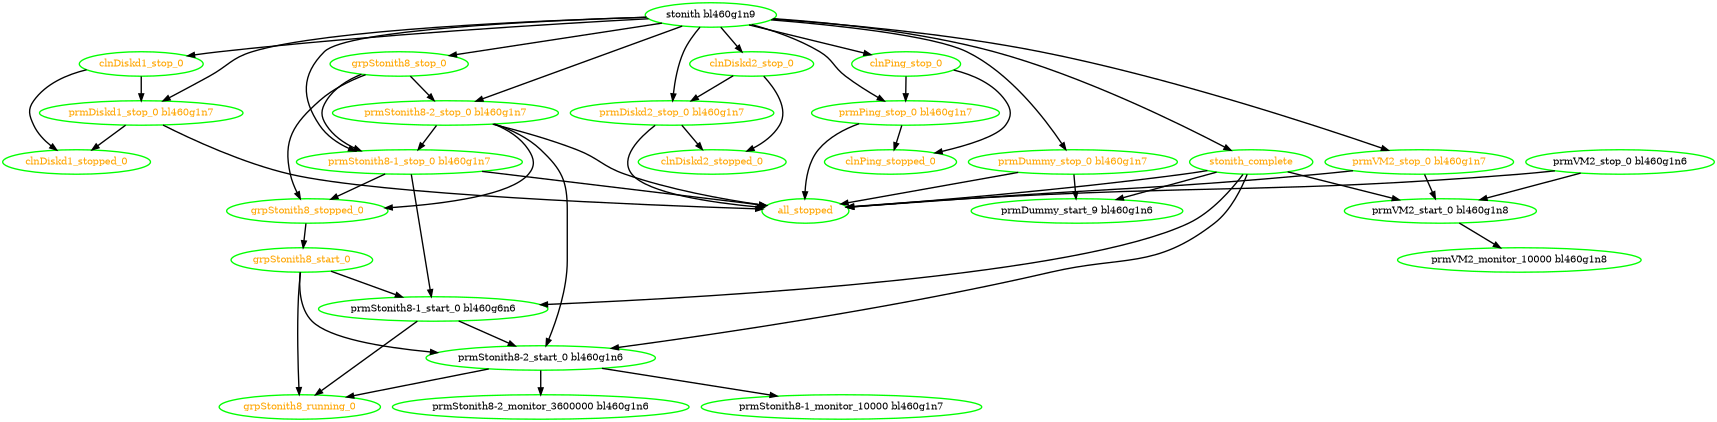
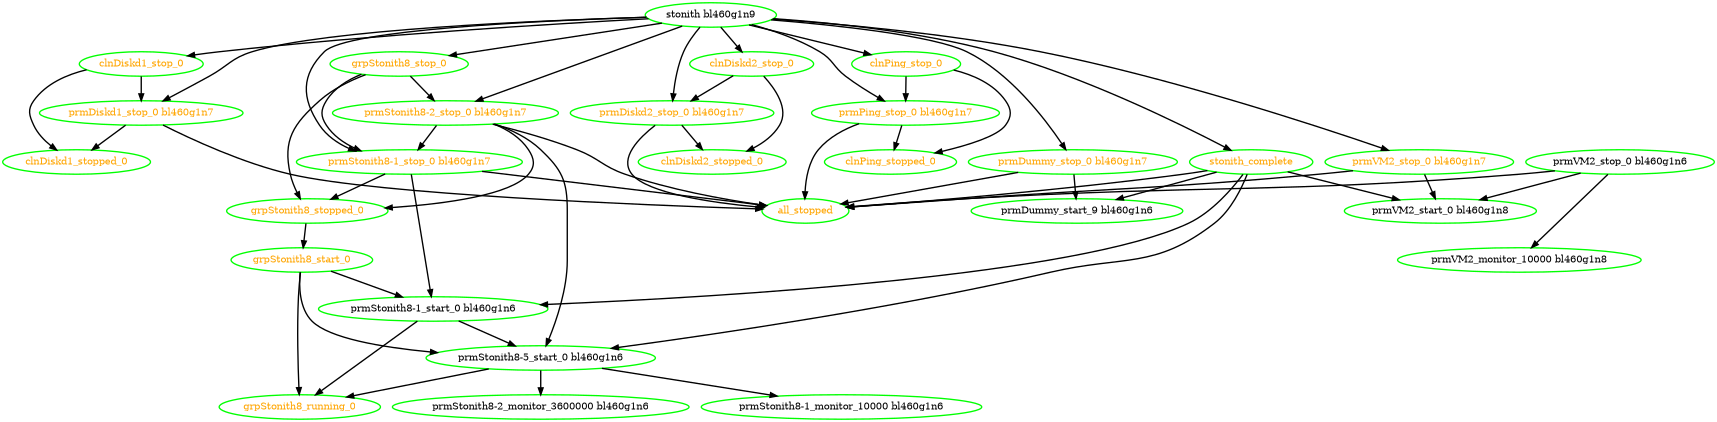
edge "prmVM2_start_0 bl460g1n8" -> "prmVM2_monitor_10000 bl460g1n8": now "prmVM2_stop_0 bl460g1n6" -> "prmVM2_monitor_10000 bl460g1n8"
node "prmStonith8-1_start_0 bl460g6n6": label "prmStonith8-1_start_0 bl460g6n6" -> "prmStonith8-1_start_0 bl460g1n6"
node "prmStonith8-2_start_0 bl460g1n6": label "prmStonith8-2_start_0 bl460g1n6" -> "prmStonith8-5_start_0 bl460g1n6"
node "prmStonith8-1_monitor_10000 bl460g1n7": label "prmStonith8-1_monitor_10000 bl460g1n7" -> "prmStonith8-1_monitor_10000 bl460g1n6"
